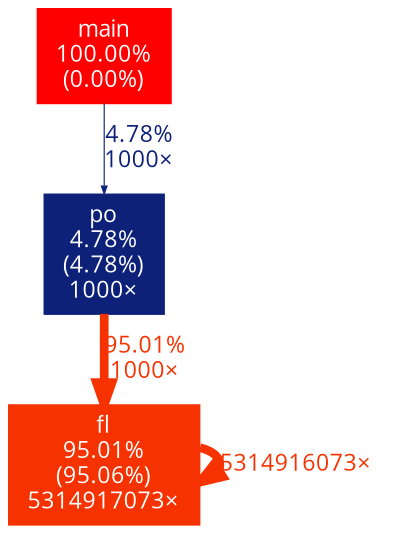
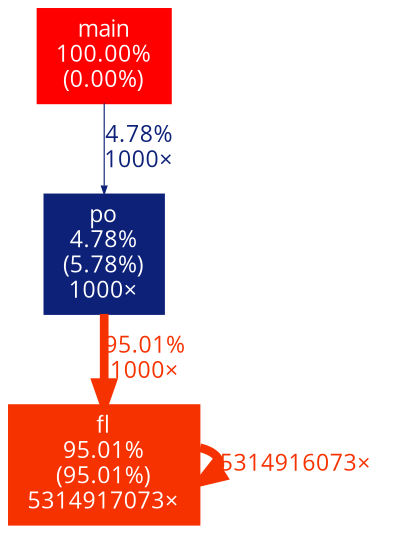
node "po 4.78% (4.78%) 1000×": label "po 4.78% (4.78%) 1000×" -> "po 4.78% (5.78%) 1000×"
node "fl 95.01% (95.06%) 5314917073×": label "fl 95.01% (95.06%) 5314917073×" -> "fl 95.01% (95.01%) 5314917073×"
